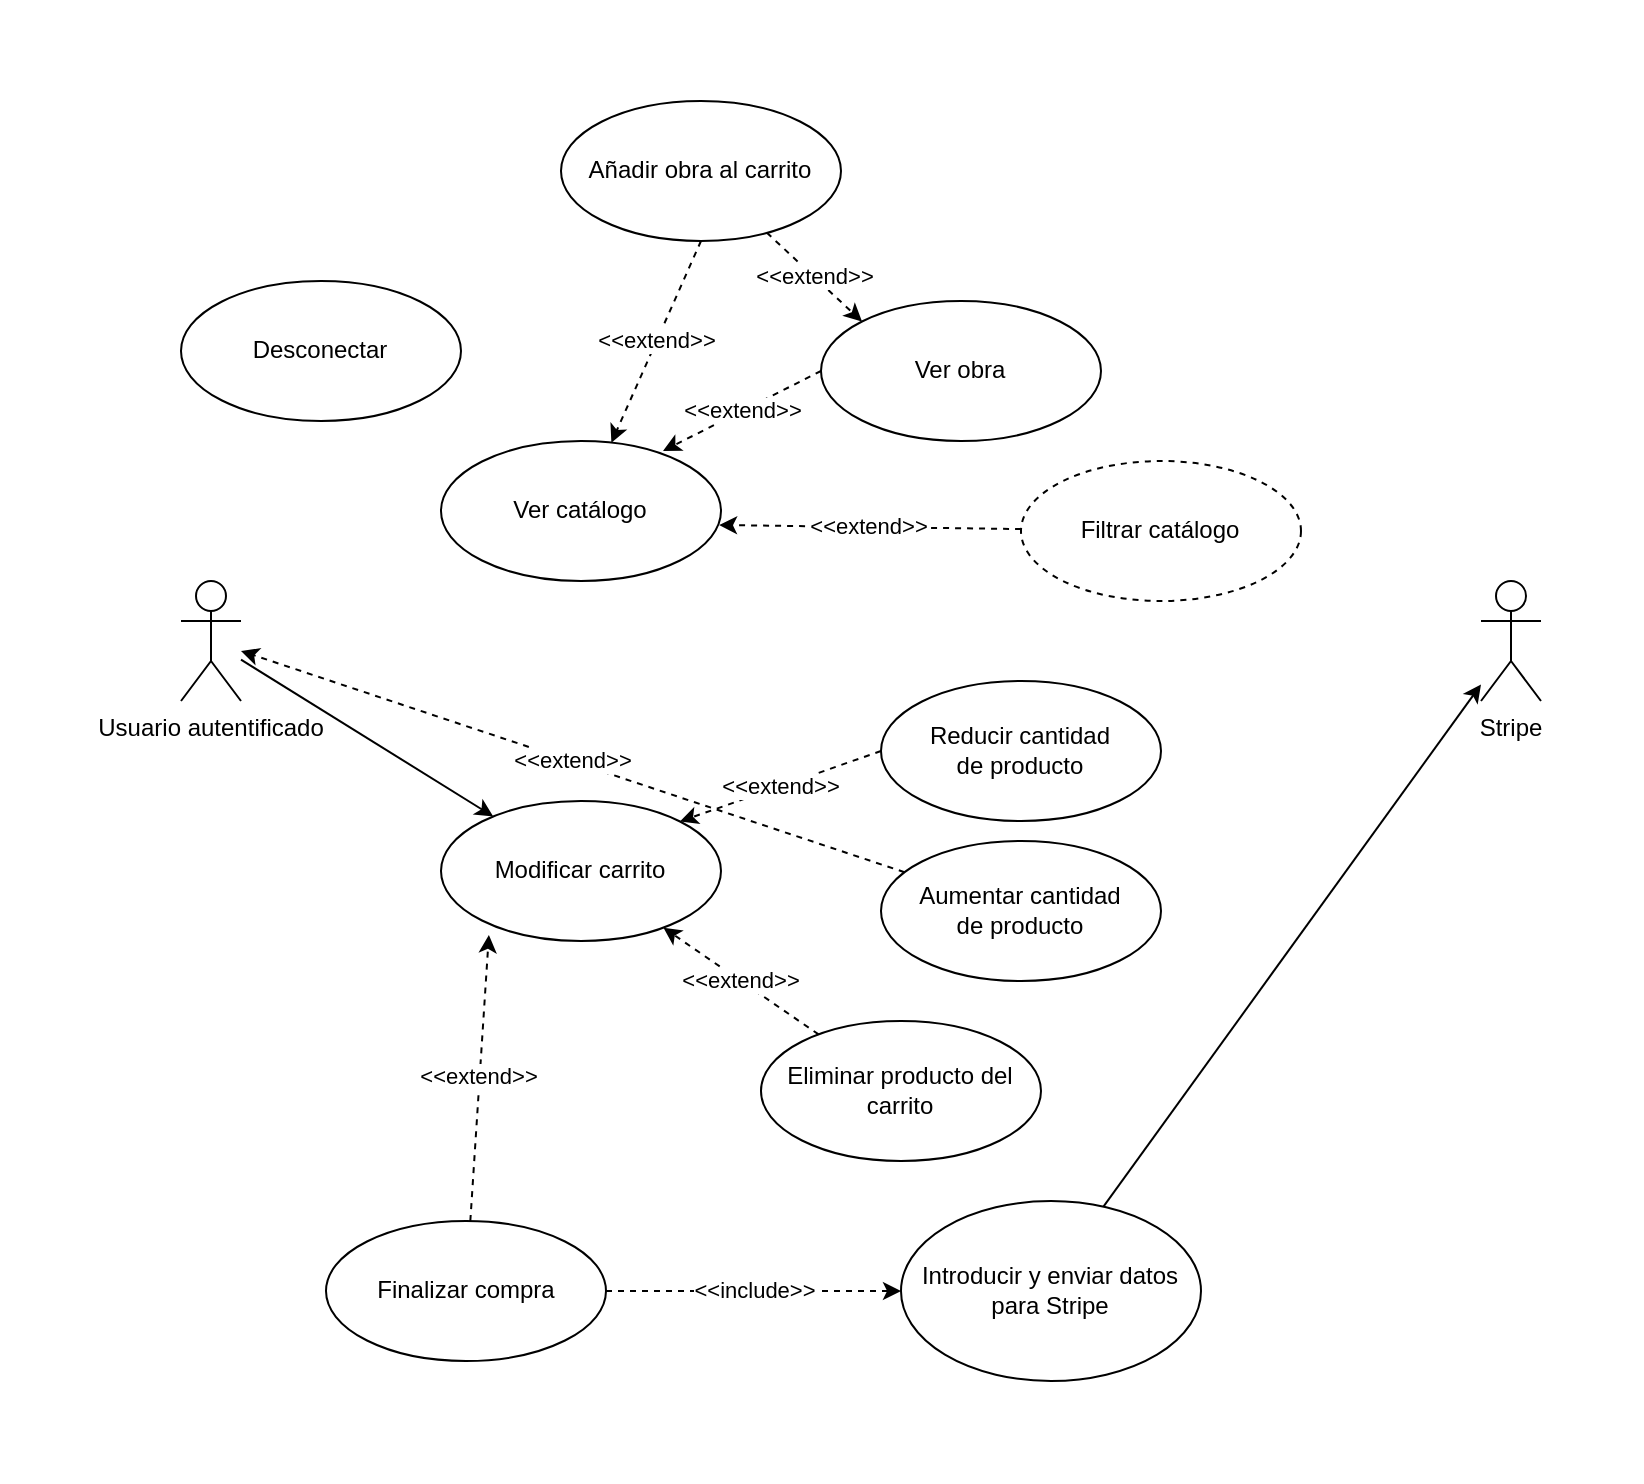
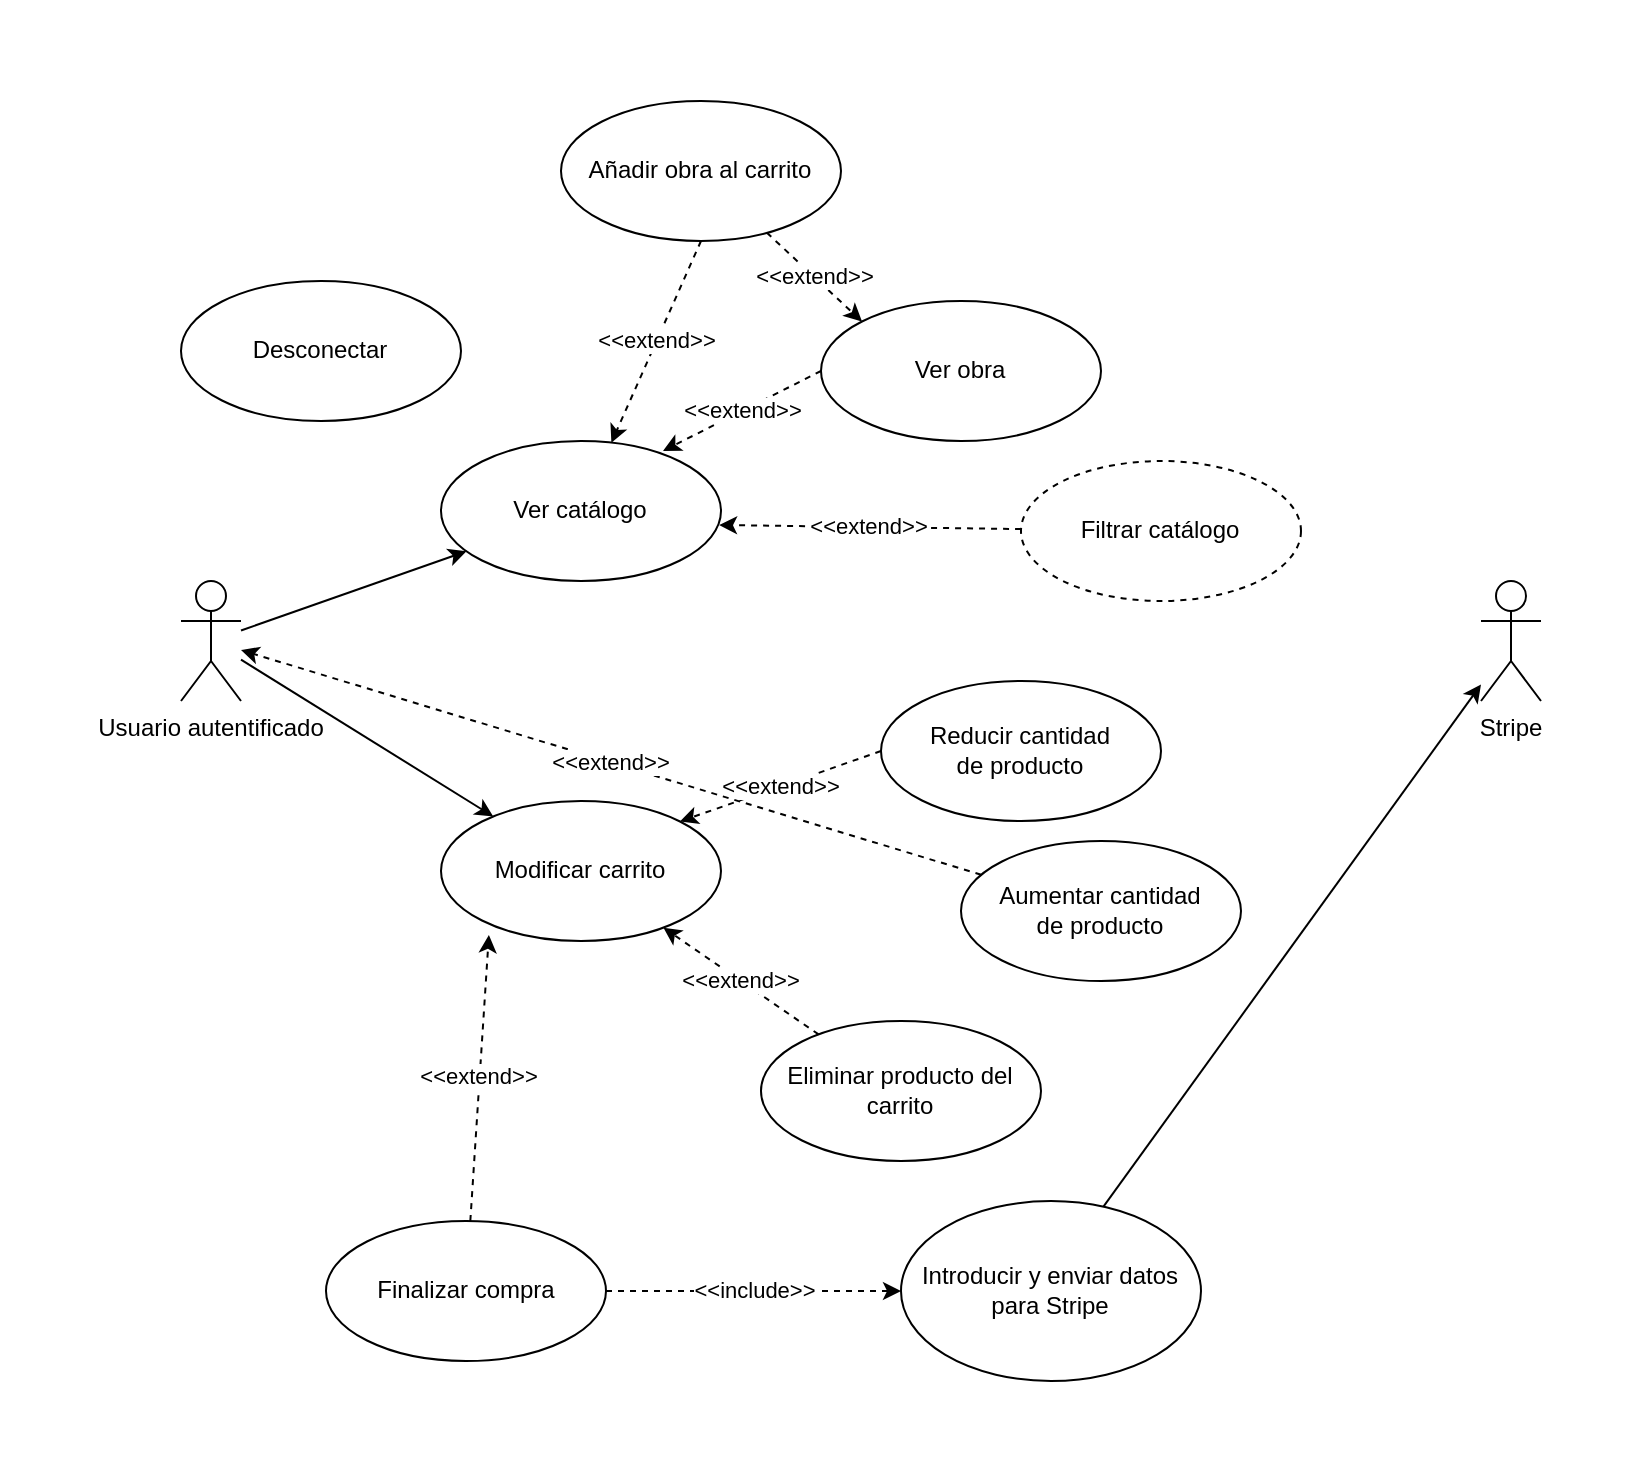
edge "Usuario autentificado" -> "Ver catálogo": added
node "Aumentar cantidad de producto": moved (1021, 911) -> (1101, 911)
